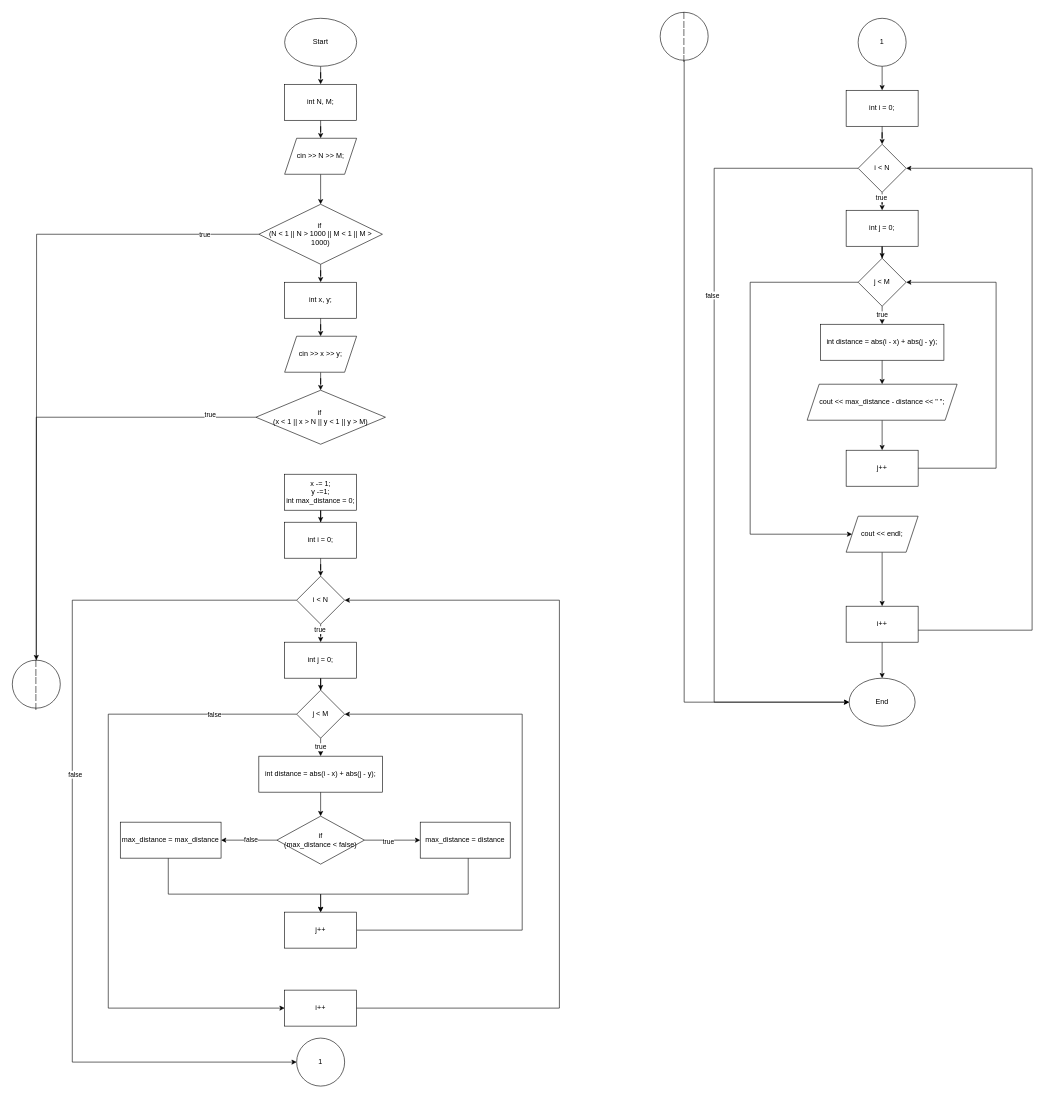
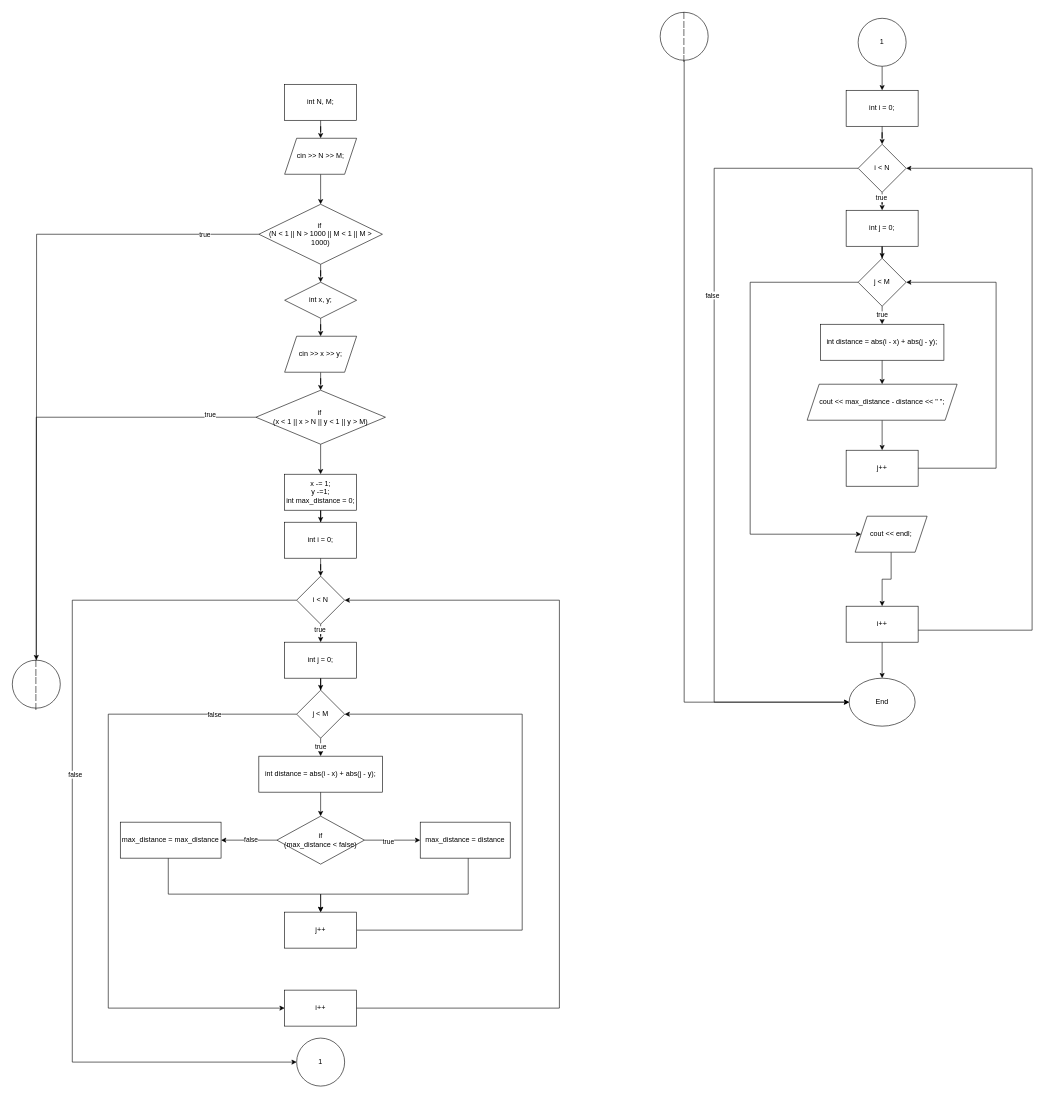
node "Start": removed
edge "Start" -> "int N, M;": removed
node "int x, y;": shape rectangle -> diamond
edge "if (x < 1 || x > N || y < 1 || y > M)" -> "x -= 1; y -=1; int max_distance = 0;": added
node "cout << endl;": moved (882, 534) -> (891, 534)
